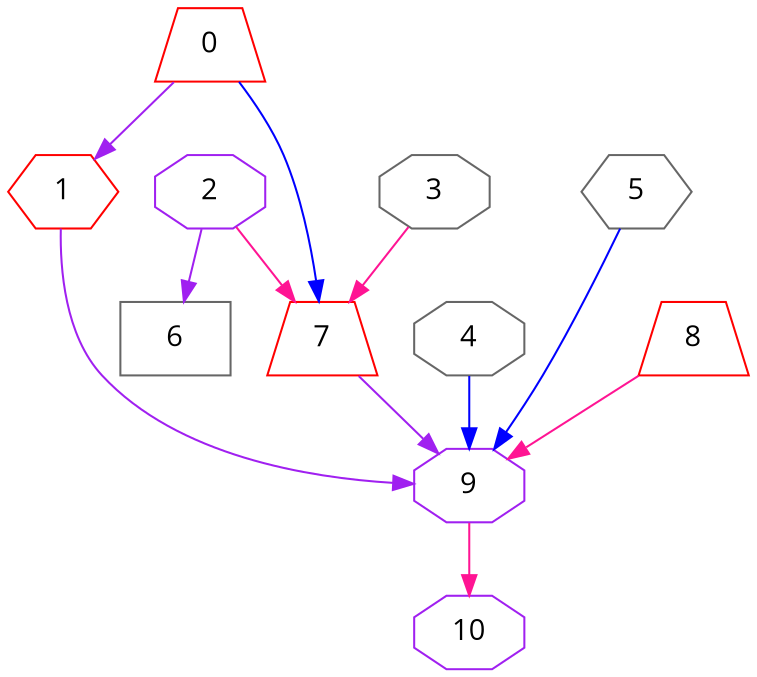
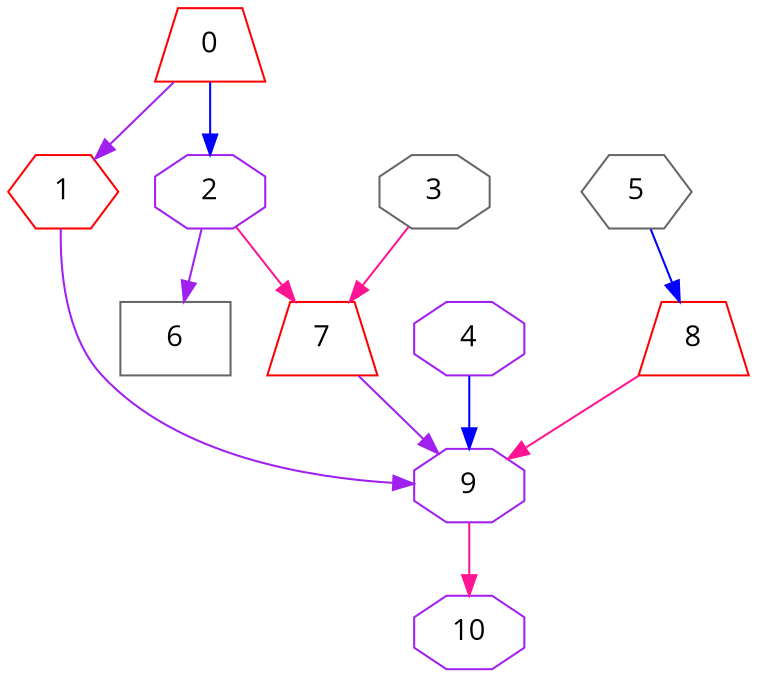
edge "0" -> "7": now "0" -> "2"
edge "5" -> "9": now "5" -> "8"
node "4": color gray40 -> purple
